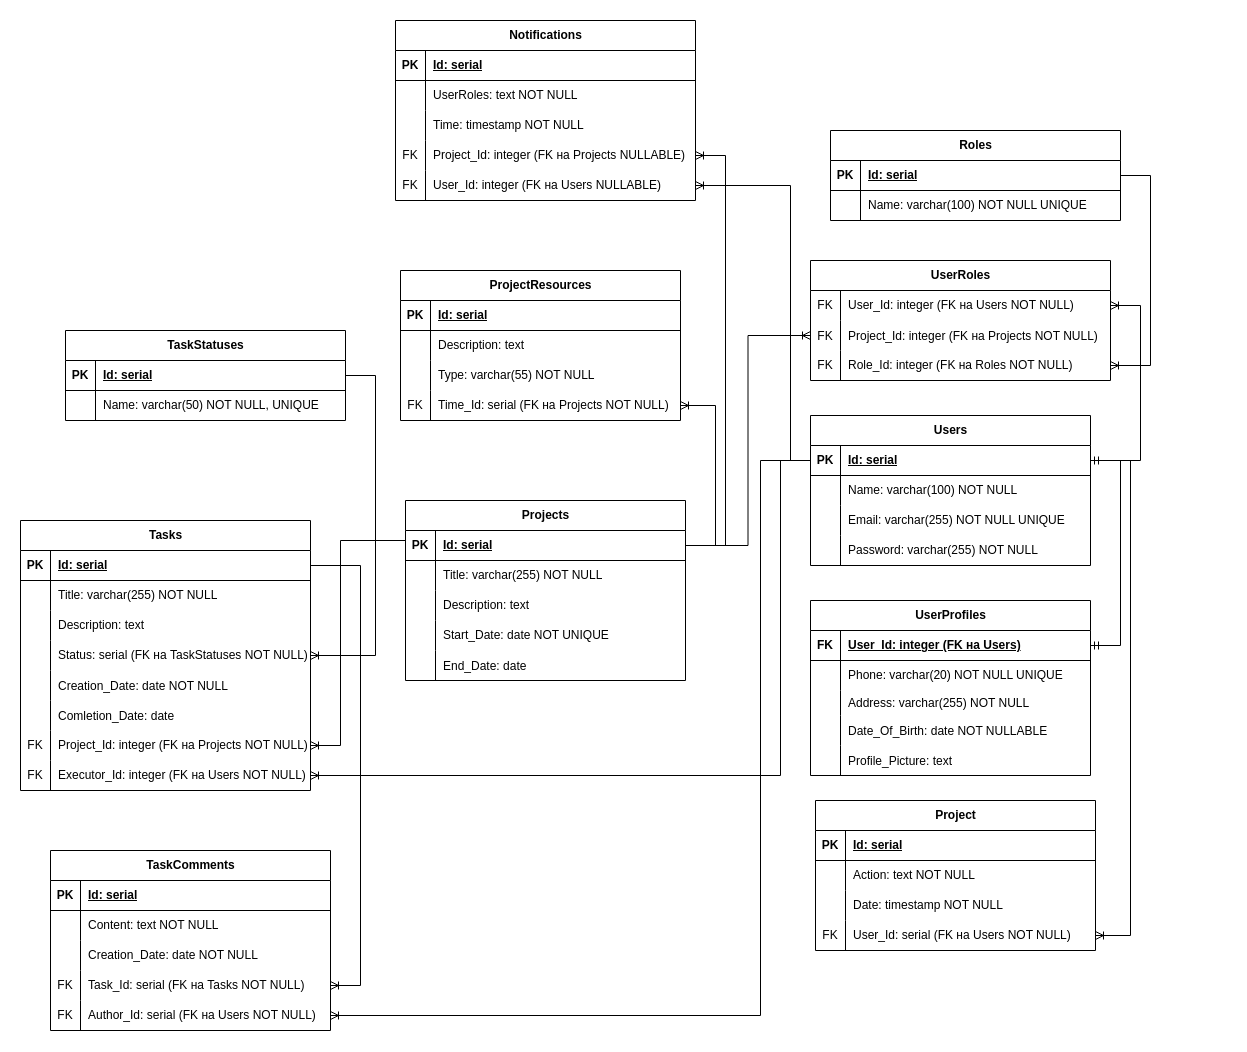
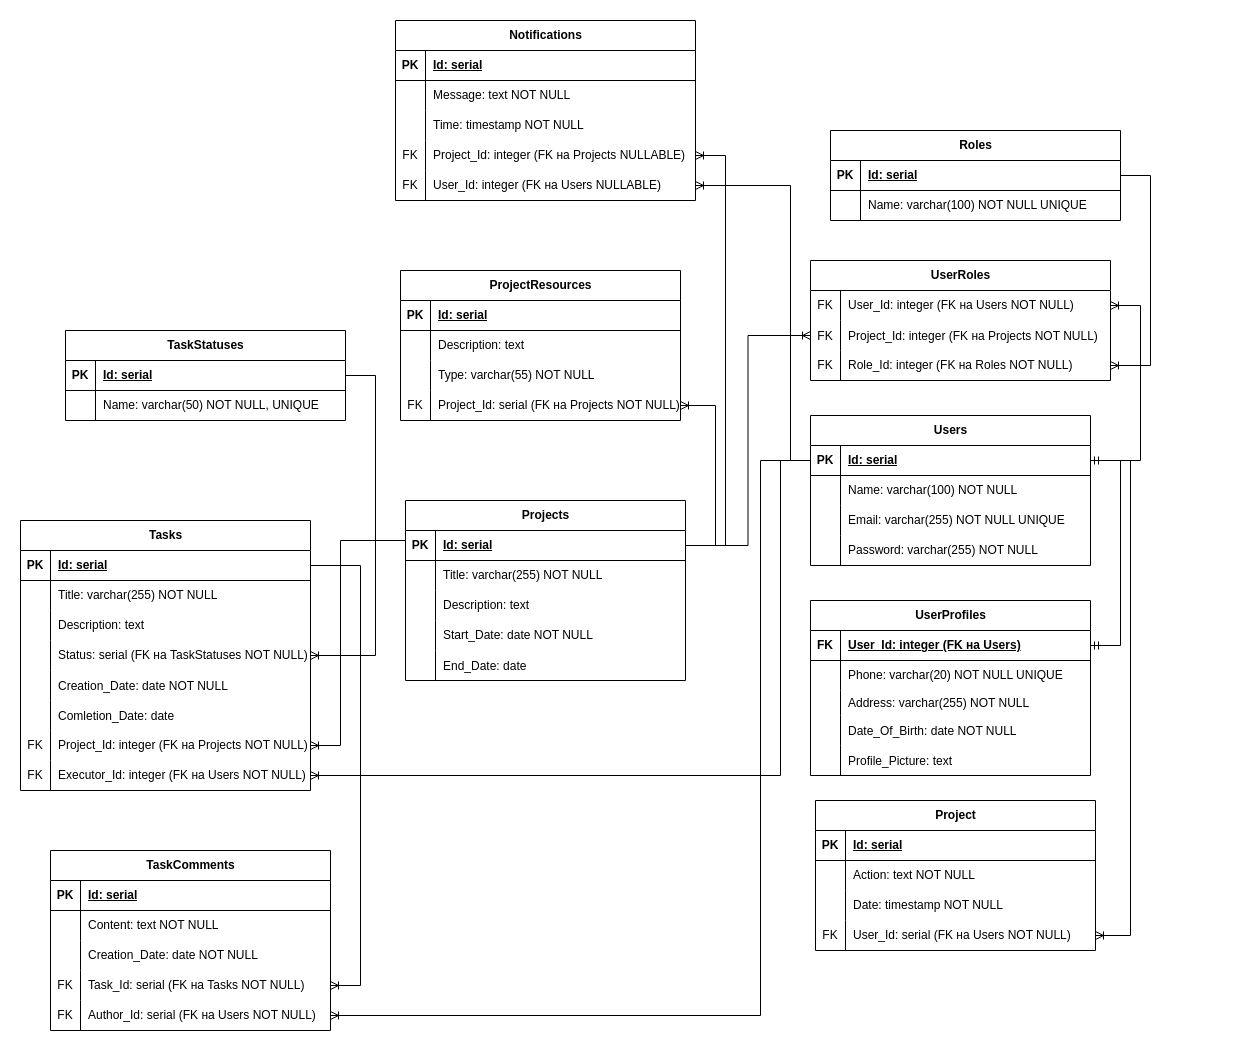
node "UserRoles: text NOT NULL": label "UserRoles: text NOT NULL" -> "Message: text NOT NULL"
node "Time_Id: serial (FK на Projects NOT NULL)": label "Time_Id: serial (FK на Projects NOT NULL)" -> "Project_Id: serial (FK на Projects NOT NULL)"
node "Start_Date: date NOT UNIQUE": label "Start_Date: date NOT UNIQUE" -> "Start_Date: date NOT NULL"
node "Date_Of_Birth: date NOT NULLABLE": label "Date_Of_Birth: date NOT NULLABLE" -> "Date_Of_Birth: date NOT NULL"
